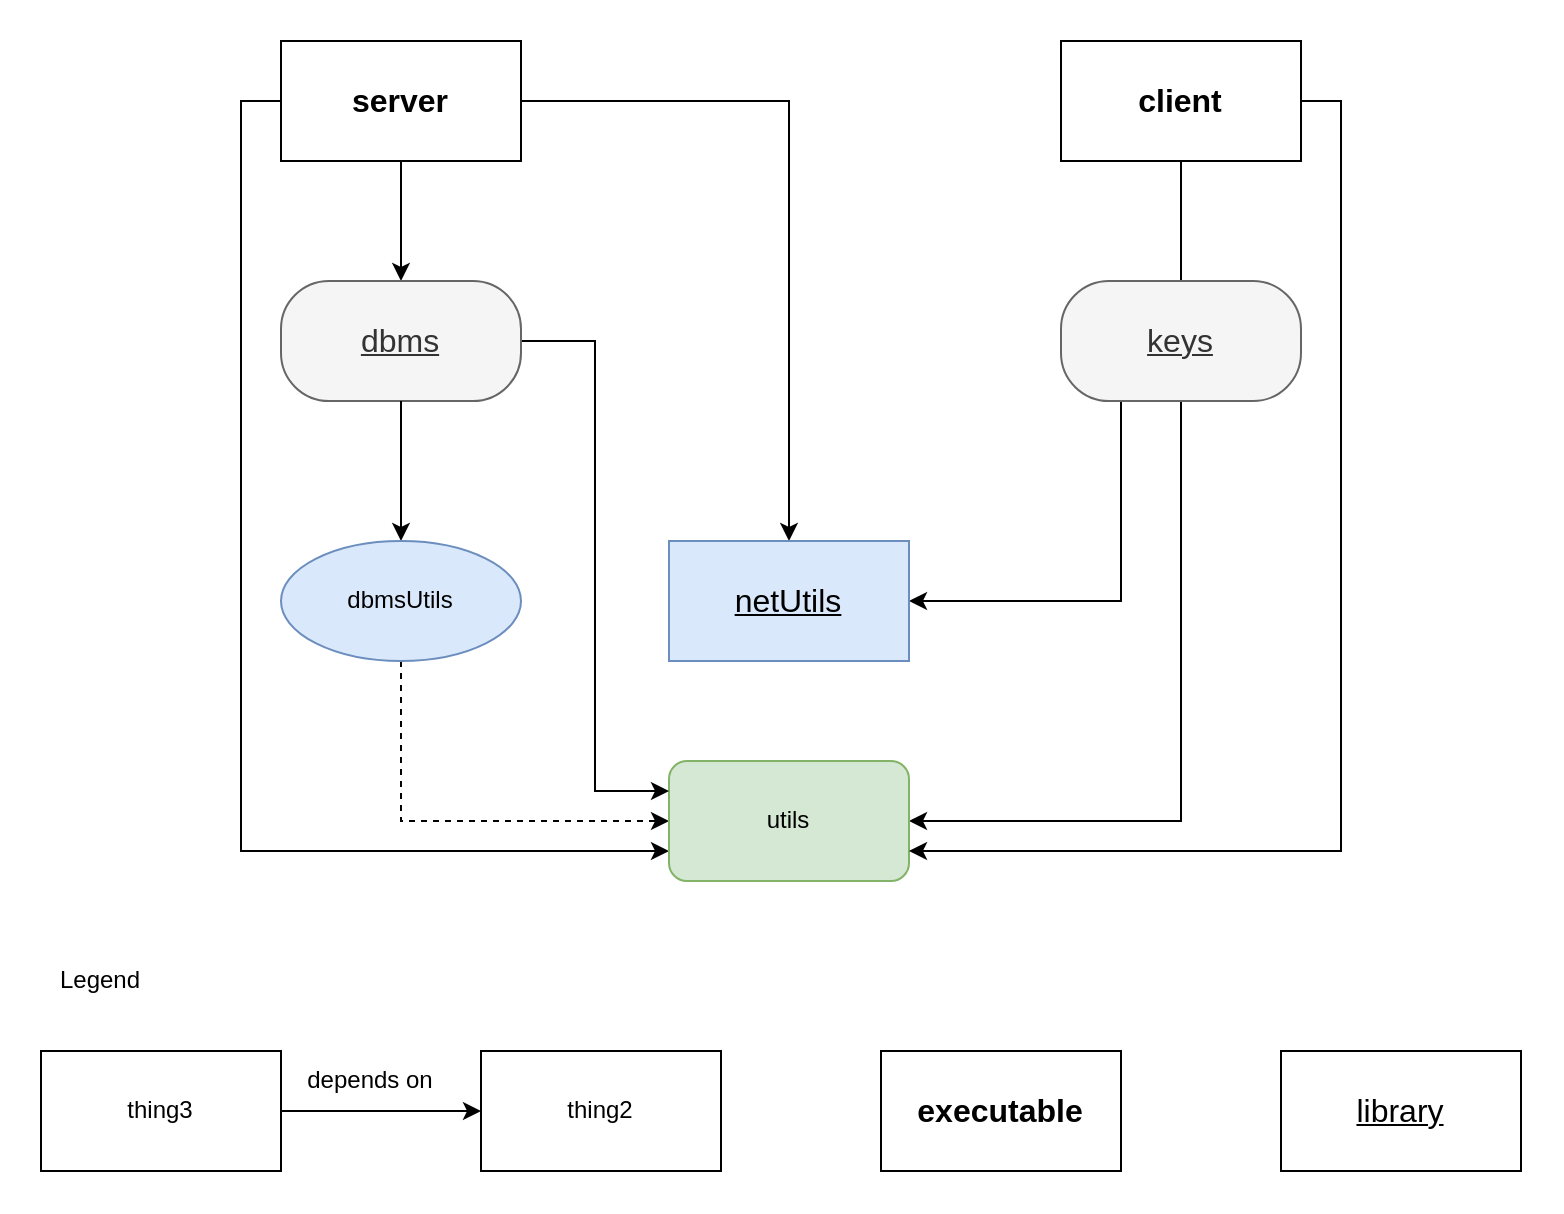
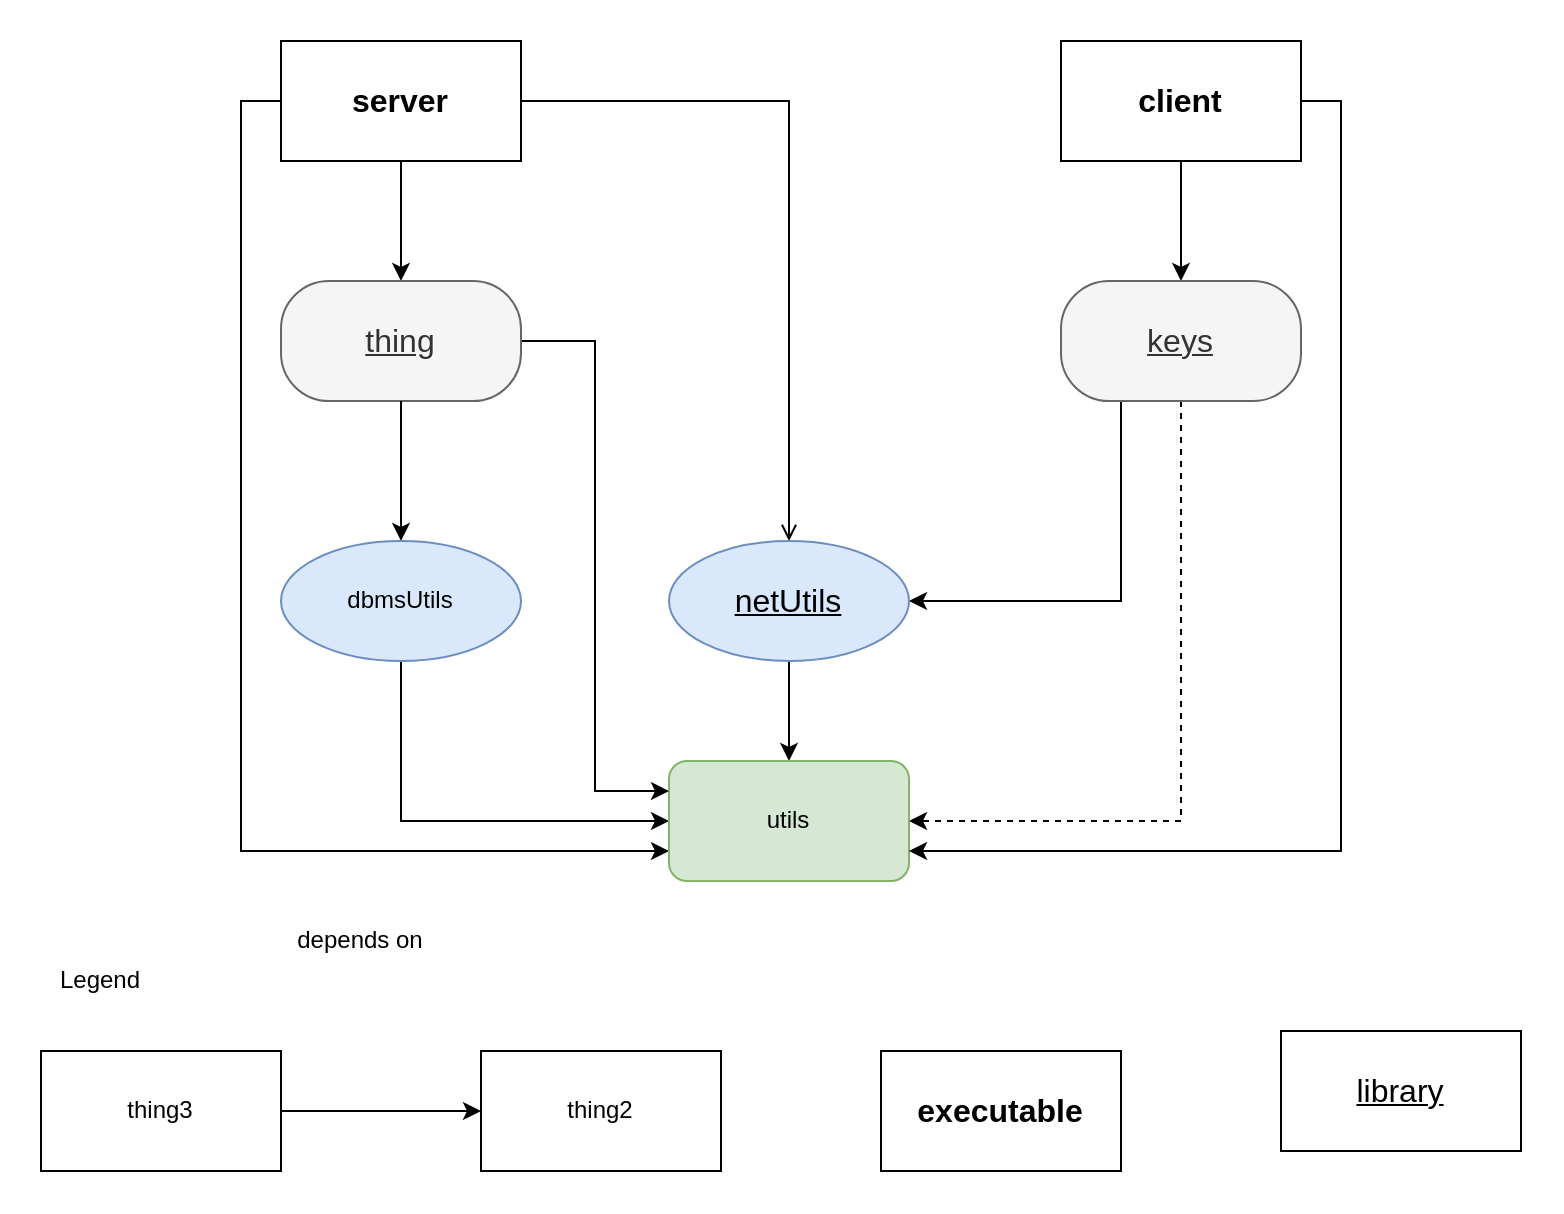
edge "client" -- "keys": arrowhead none -> classic
node "dbms": label "dbms" -> "thing"
edge "server" -> "netUtils": arrowhead classic -> open
node "netUtils": shape rectangle -> rounded rectangle
edge "netUtils" -> "utils": added
edge "keys" -> "utils": style solid -> dashed
edge "dbmsUtils" -> "utils": style dashed -> solid
node "depends on": moved (371, 1081) -> (361, 941)
node "library": moved (1401, 1111) -> (1401, 1091)
